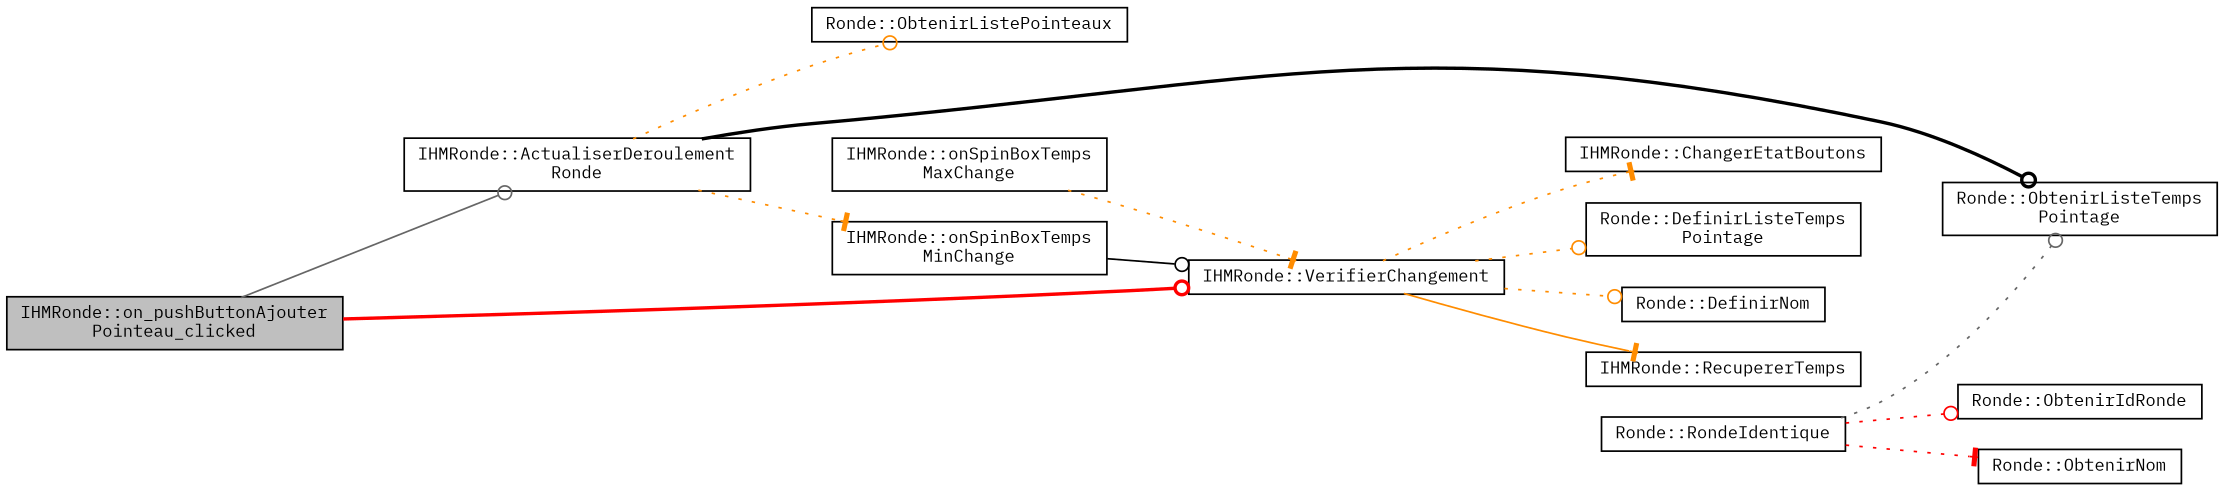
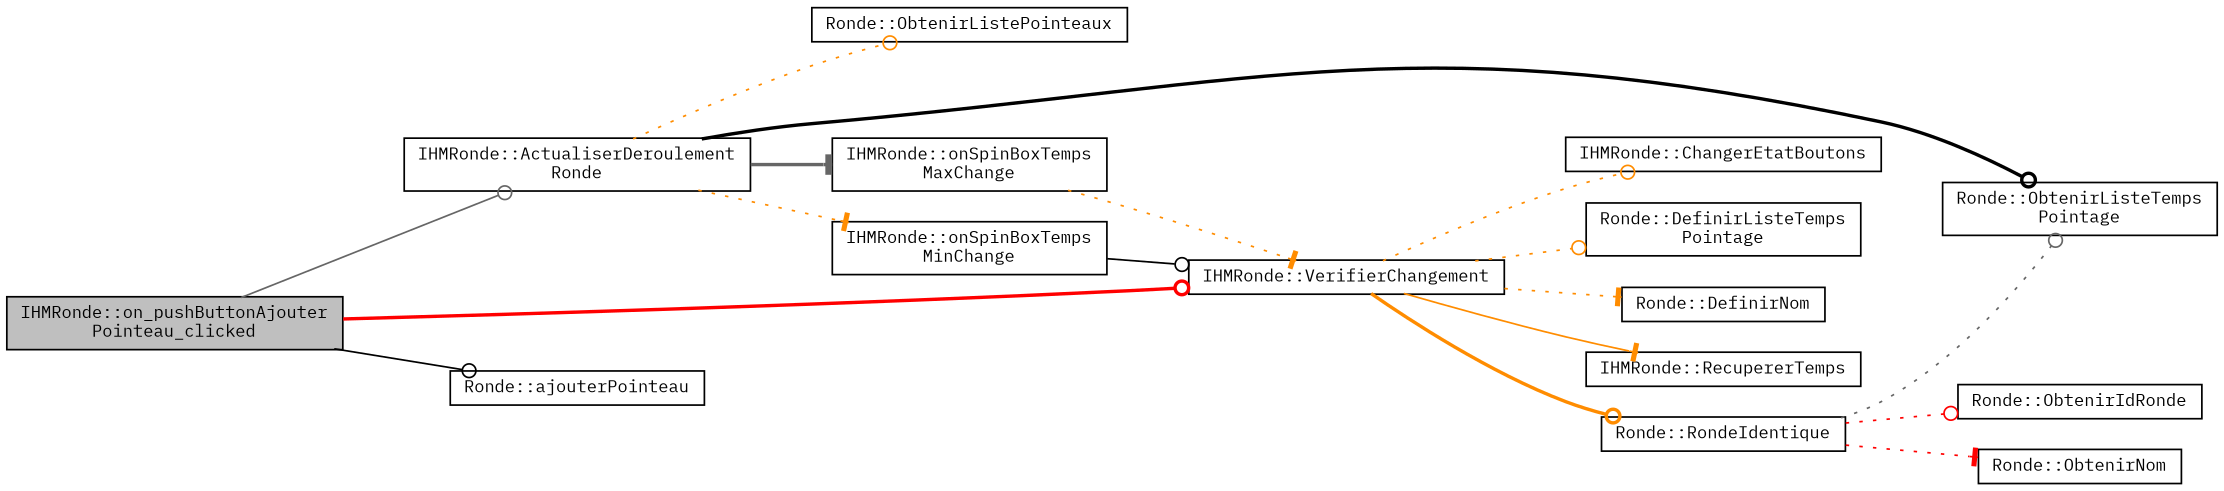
edge "IHMRonde::ActualiserDeroulement Ronde" -> "IHMRonde::onSpinBoxTemps MaxChange": added
edge "IHMRonde::VerifierChangement" -> "IHMRonde::ChangerEtatBoutons": arrowhead tee -> odot
edge "IHMRonde::VerifierChangement" -> "Ronde::DefinirNom": arrowhead odot -> tee
edge "IHMRonde::VerifierChangement" -> "Ronde::RondeIdentique": added
node "Ronde::ajouterPointeau": added
